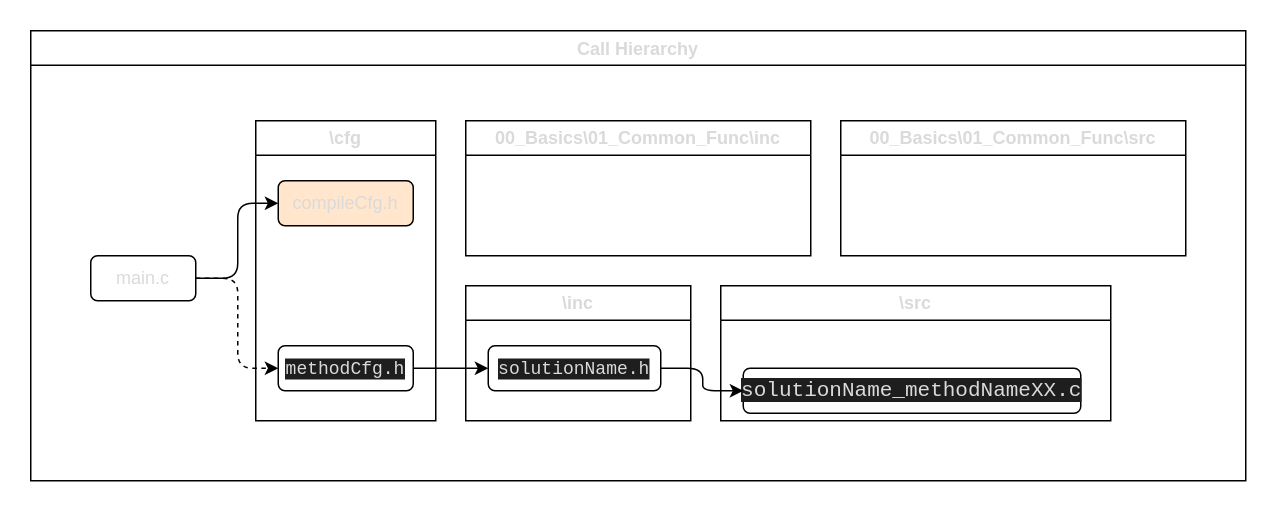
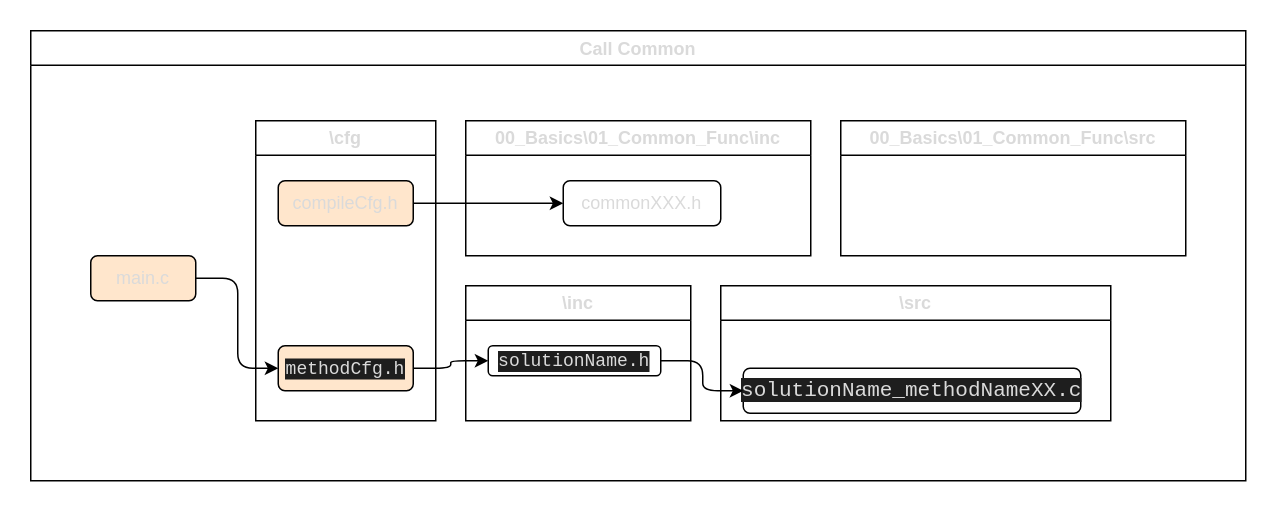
node "Call Hierarchy": label "Call Hierarchy" -> "Call Common"
edge "compileCfg.h" -> "commonXXX.h": added
node "commonXXX.h": added
edge "main.c" -> "compileCfg.h": removed
node "main.c": fillcolor #ffffff -> #ffe6cc
edge "main.c" -> "methodCfg.h": style dashed -> solid
node "methodCfg.h": fillcolor #ffffff -> #ffe6cc
node "solutionName.h": size 173x45 -> 173x30
